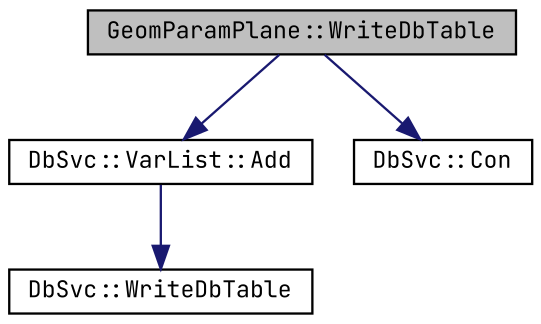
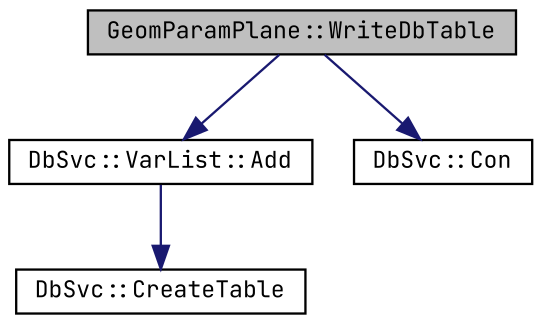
node "DbSvc::WriteDbTable": label "DbSvc::WriteDbTable" -> "DbSvc::CreateTable"
